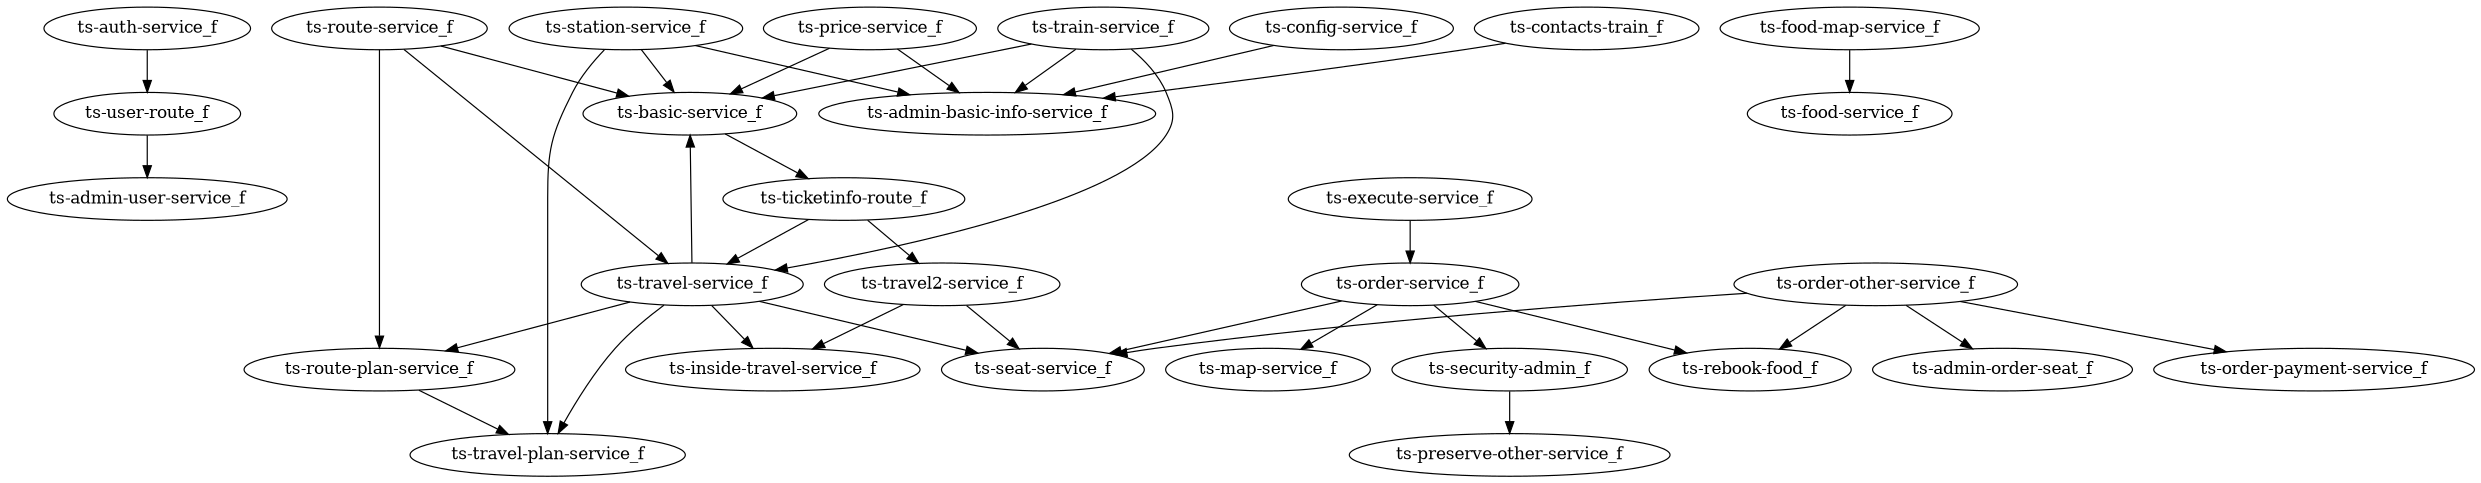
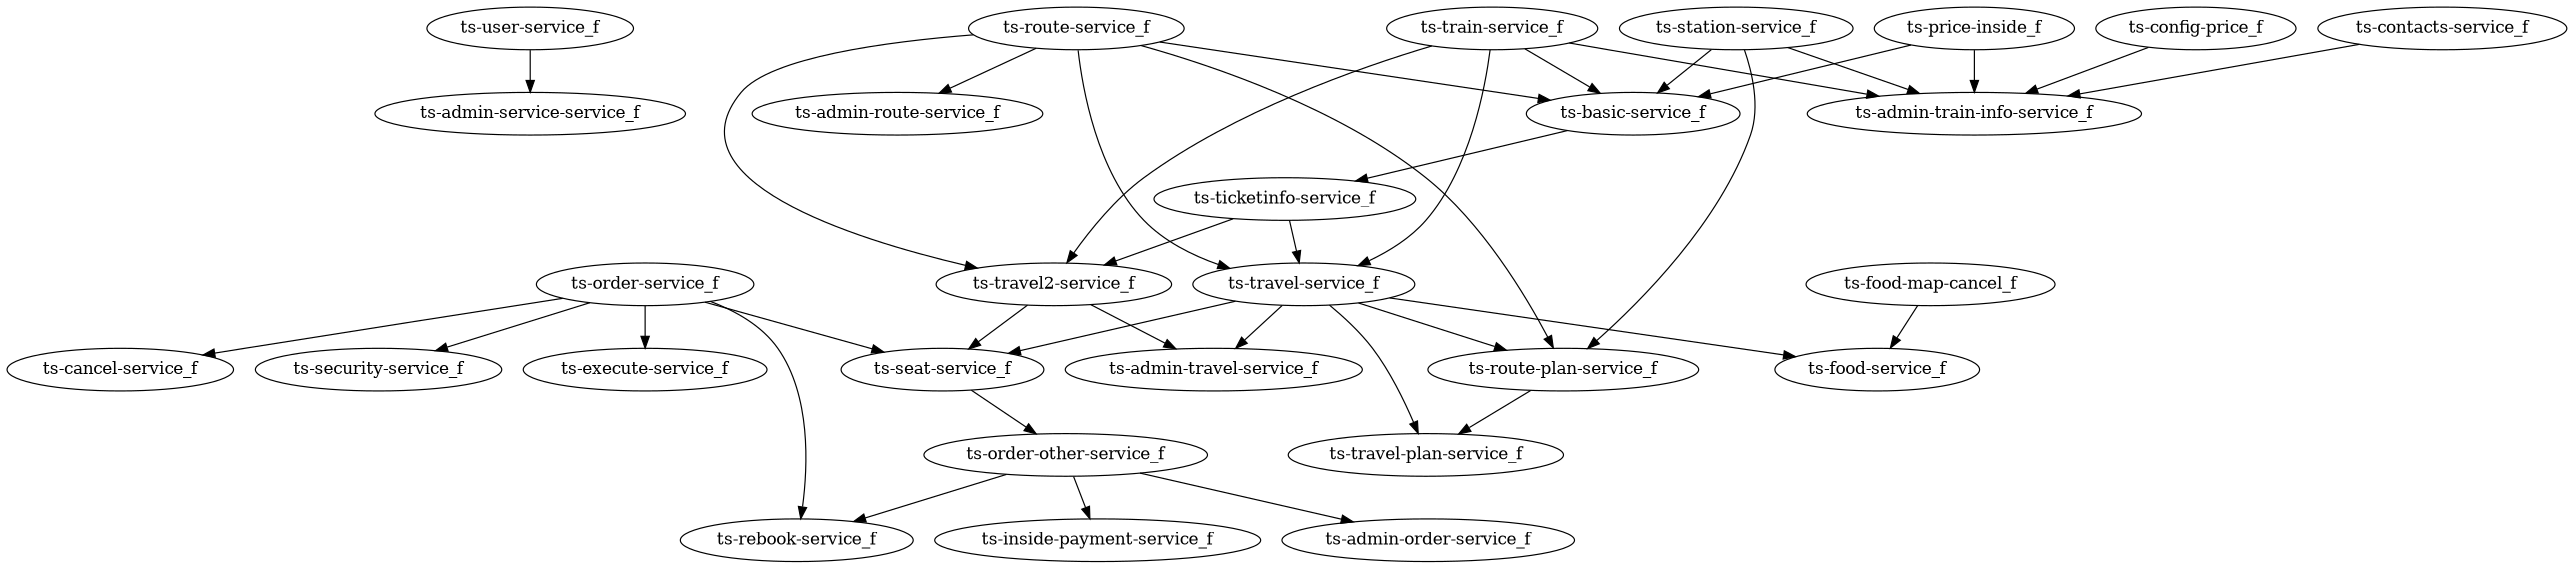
node "ts-auth-service_f": removed
node "ts-price-service_f": label "ts-price-service_f" -> "ts-price-inside_f"
node "ts-config-service_f": label "ts-config-service_f" -> "ts-config-price_f"
node "ts-contacts-train_f": label "ts-contacts-train_f" -> "ts-contacts-service_f"
node "ts-food-map-service_f": label "ts-food-map-service_f" -> "ts-food-map-cancel_f"
node "ts-user-route_f": label "ts-user-route_f" -> "ts-user-service_f"
node "ts-admin-route-service_f": added
node "ts-admin-basic-info-service_f": label "ts-admin-basic-info-service_f" -> "ts-admin-train-info-service_f"
edge "ts-train-service_f" -> "ts-travel2-service_f": added
edge "ts-route-service_f" -> "ts-travel2-service_f": added
node "ts-admin-user-service_f": label "ts-admin-user-service_f" -> "ts-admin-service-service_f"
node "ts-ticketinfo-route_f": label "ts-ticketinfo-route_f" -> "ts-ticketinfo-service_f"
edge "ts-travel-service_f" -> "ts-basic-service_f": now "ts-travel-service_f" -> "ts-food-service_f"
edge "ts-station-service_f" -> "ts-travel-plan-service_f": now "ts-station-service_f" -> "ts-route-plan-service_f"
edge "ts-execute-service_f" -> "ts-order-service_f": reversed
edge "ts-order-other-service_f" -> "ts-seat-service_f": reversed
node "ts-inside-travel-service_f": label "ts-inside-travel-service_f" -> "ts-admin-travel-service_f"
node "ts-map-service_f": label "ts-map-service_f" -> "ts-cancel-service_f"
node "ts-security-admin_f": label "ts-security-admin_f" -> "ts-security-service_f"
node "ts-rebook-food_f": label "ts-rebook-food_f" -> "ts-rebook-service_f"
node "ts-admin-order-seat_f": label "ts-admin-order-seat_f" -> "ts-admin-order-service_f"
node "ts-order-payment-service_f": label "ts-order-payment-service_f" -> "ts-inside-payment-service_f"
node "ts-preserve-other-service_f": removed
